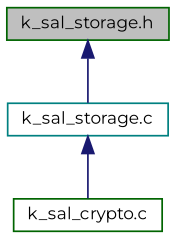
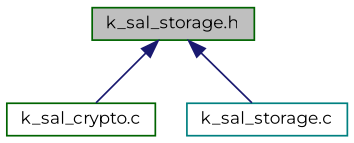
edge "k_sal_crypto.c" -> "k_sal_storage.c": now "k_sal_crypto.c" -> "k_sal_storage.h"
